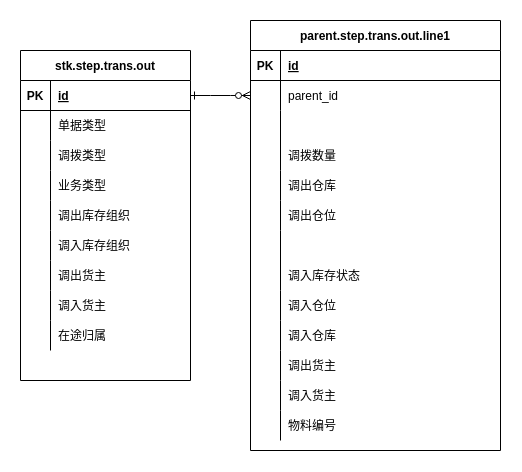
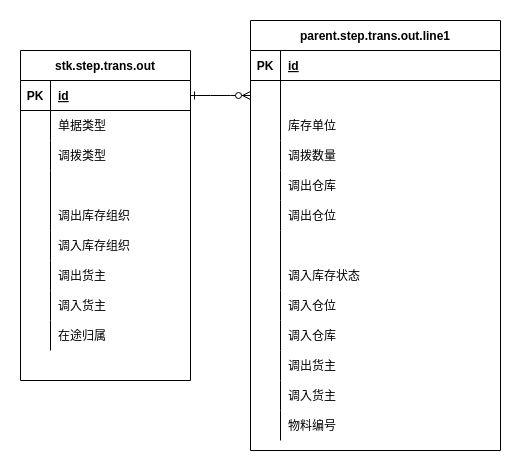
node "parent_id": removed
node "库存单位": added
node "业务类型": removed
